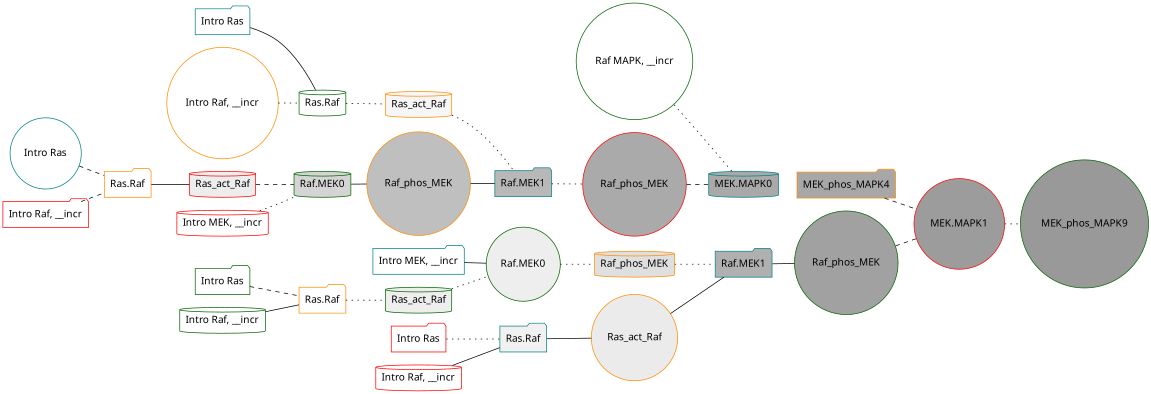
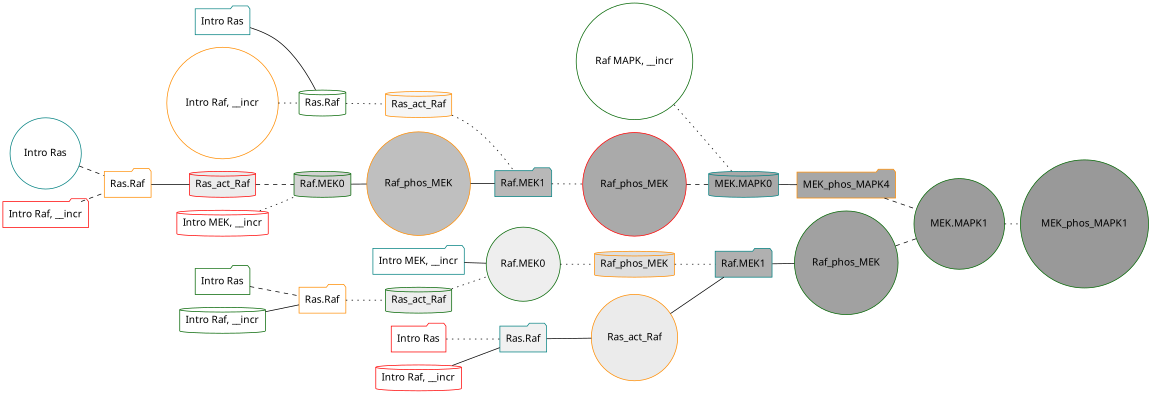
edge "MEK.MAPK0" -- "MEK_phos_MAPK4": added
node "MEK.MAPK1": color red -> darkgreen
node "MEK_phos_MAPK9": label "MEK_phos_MAPK9" -> "MEK_phos_MAPK1"
